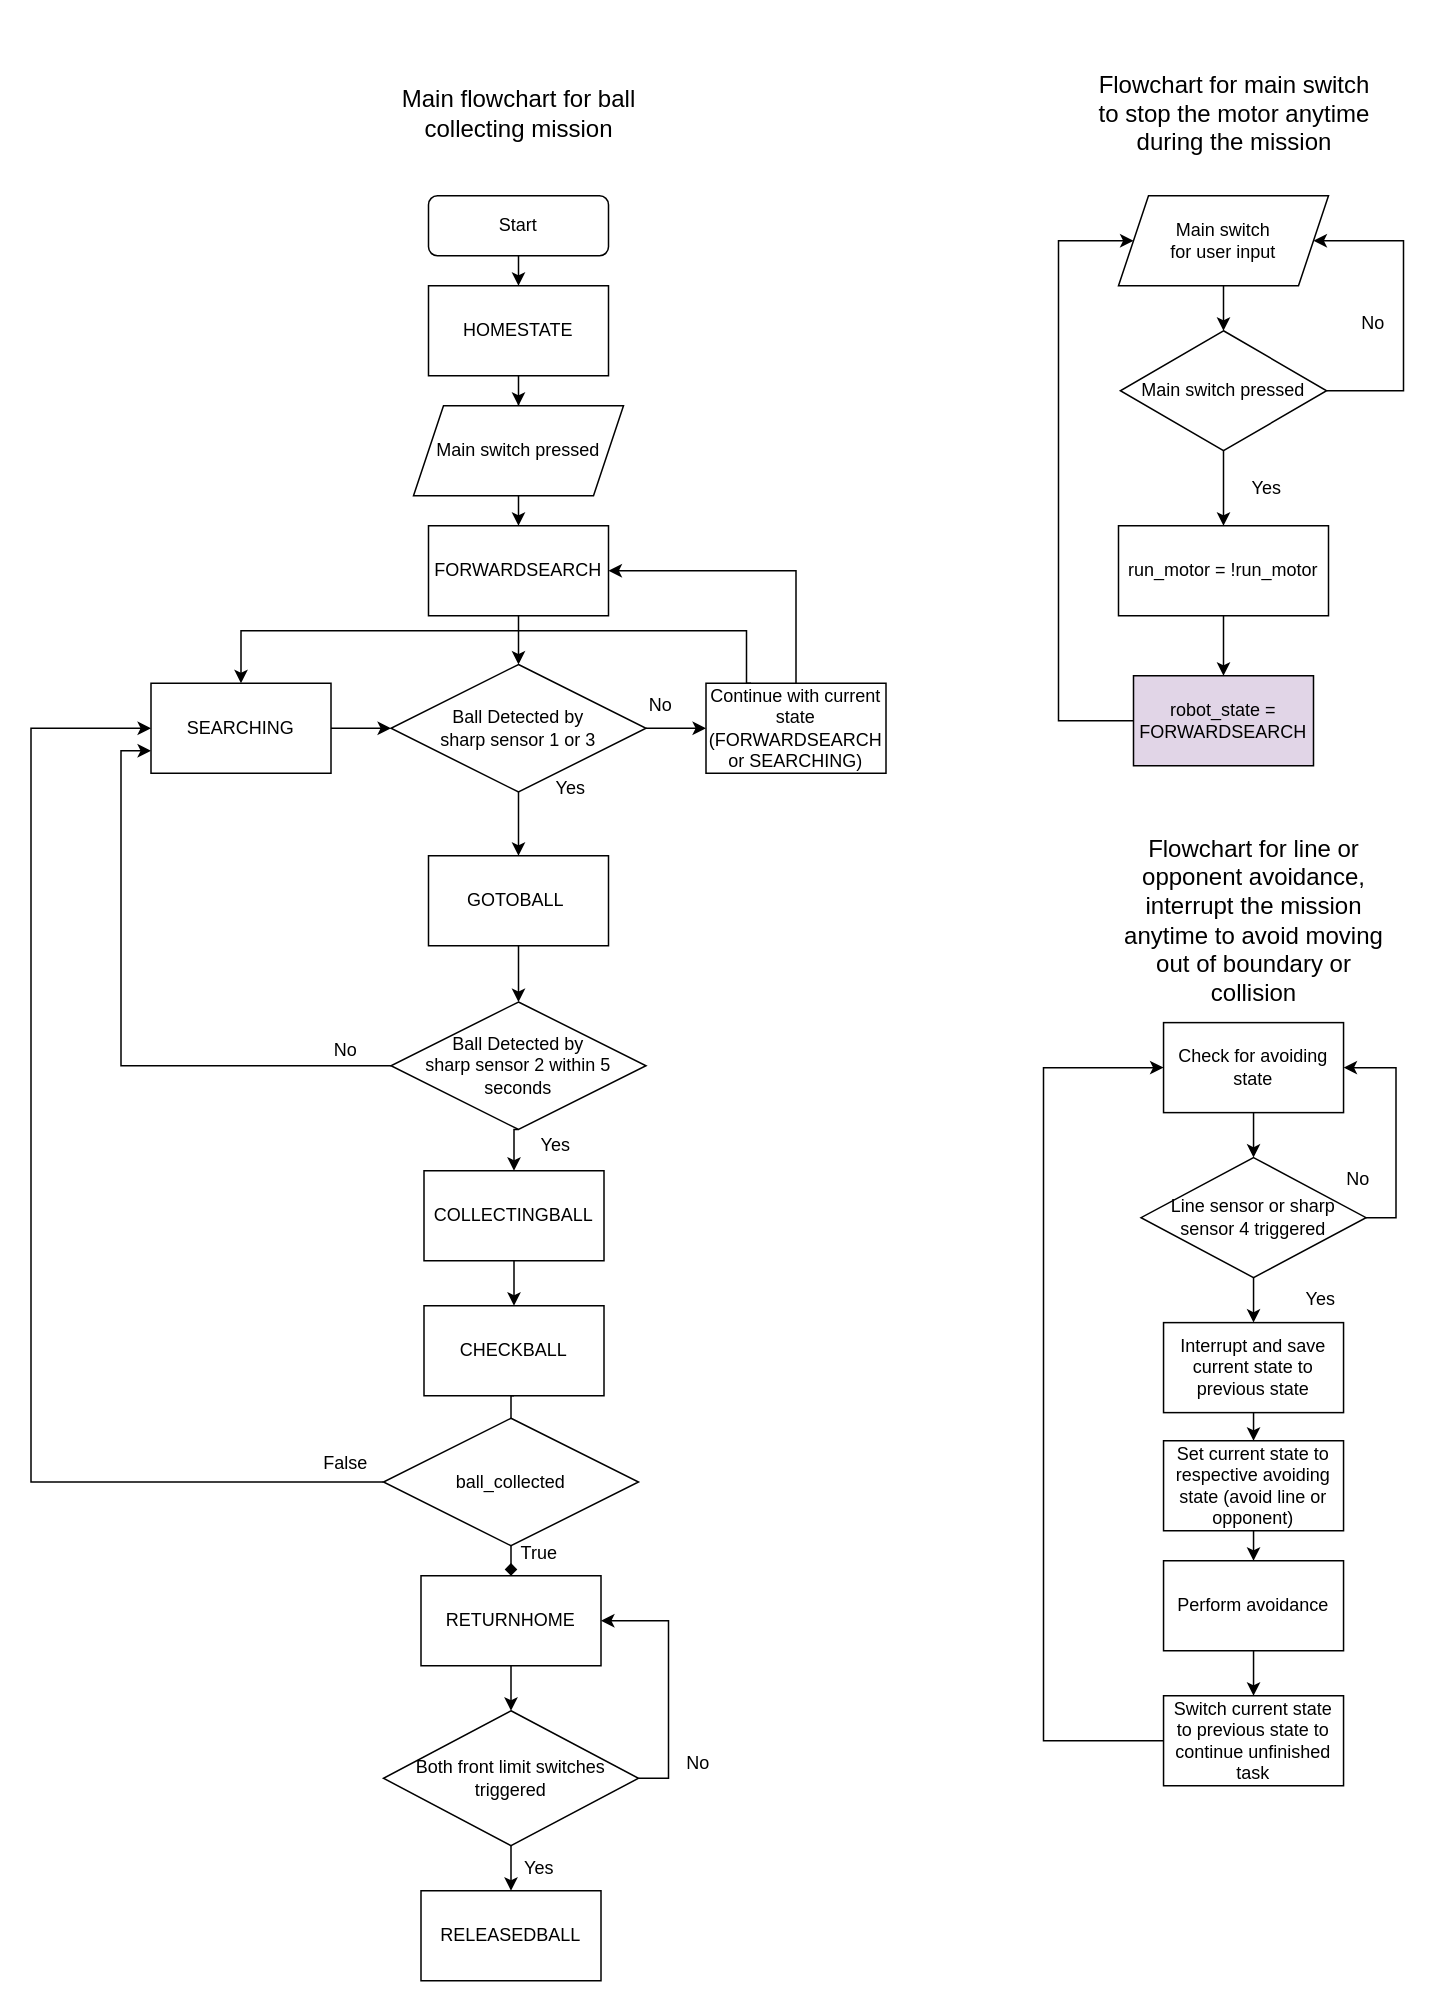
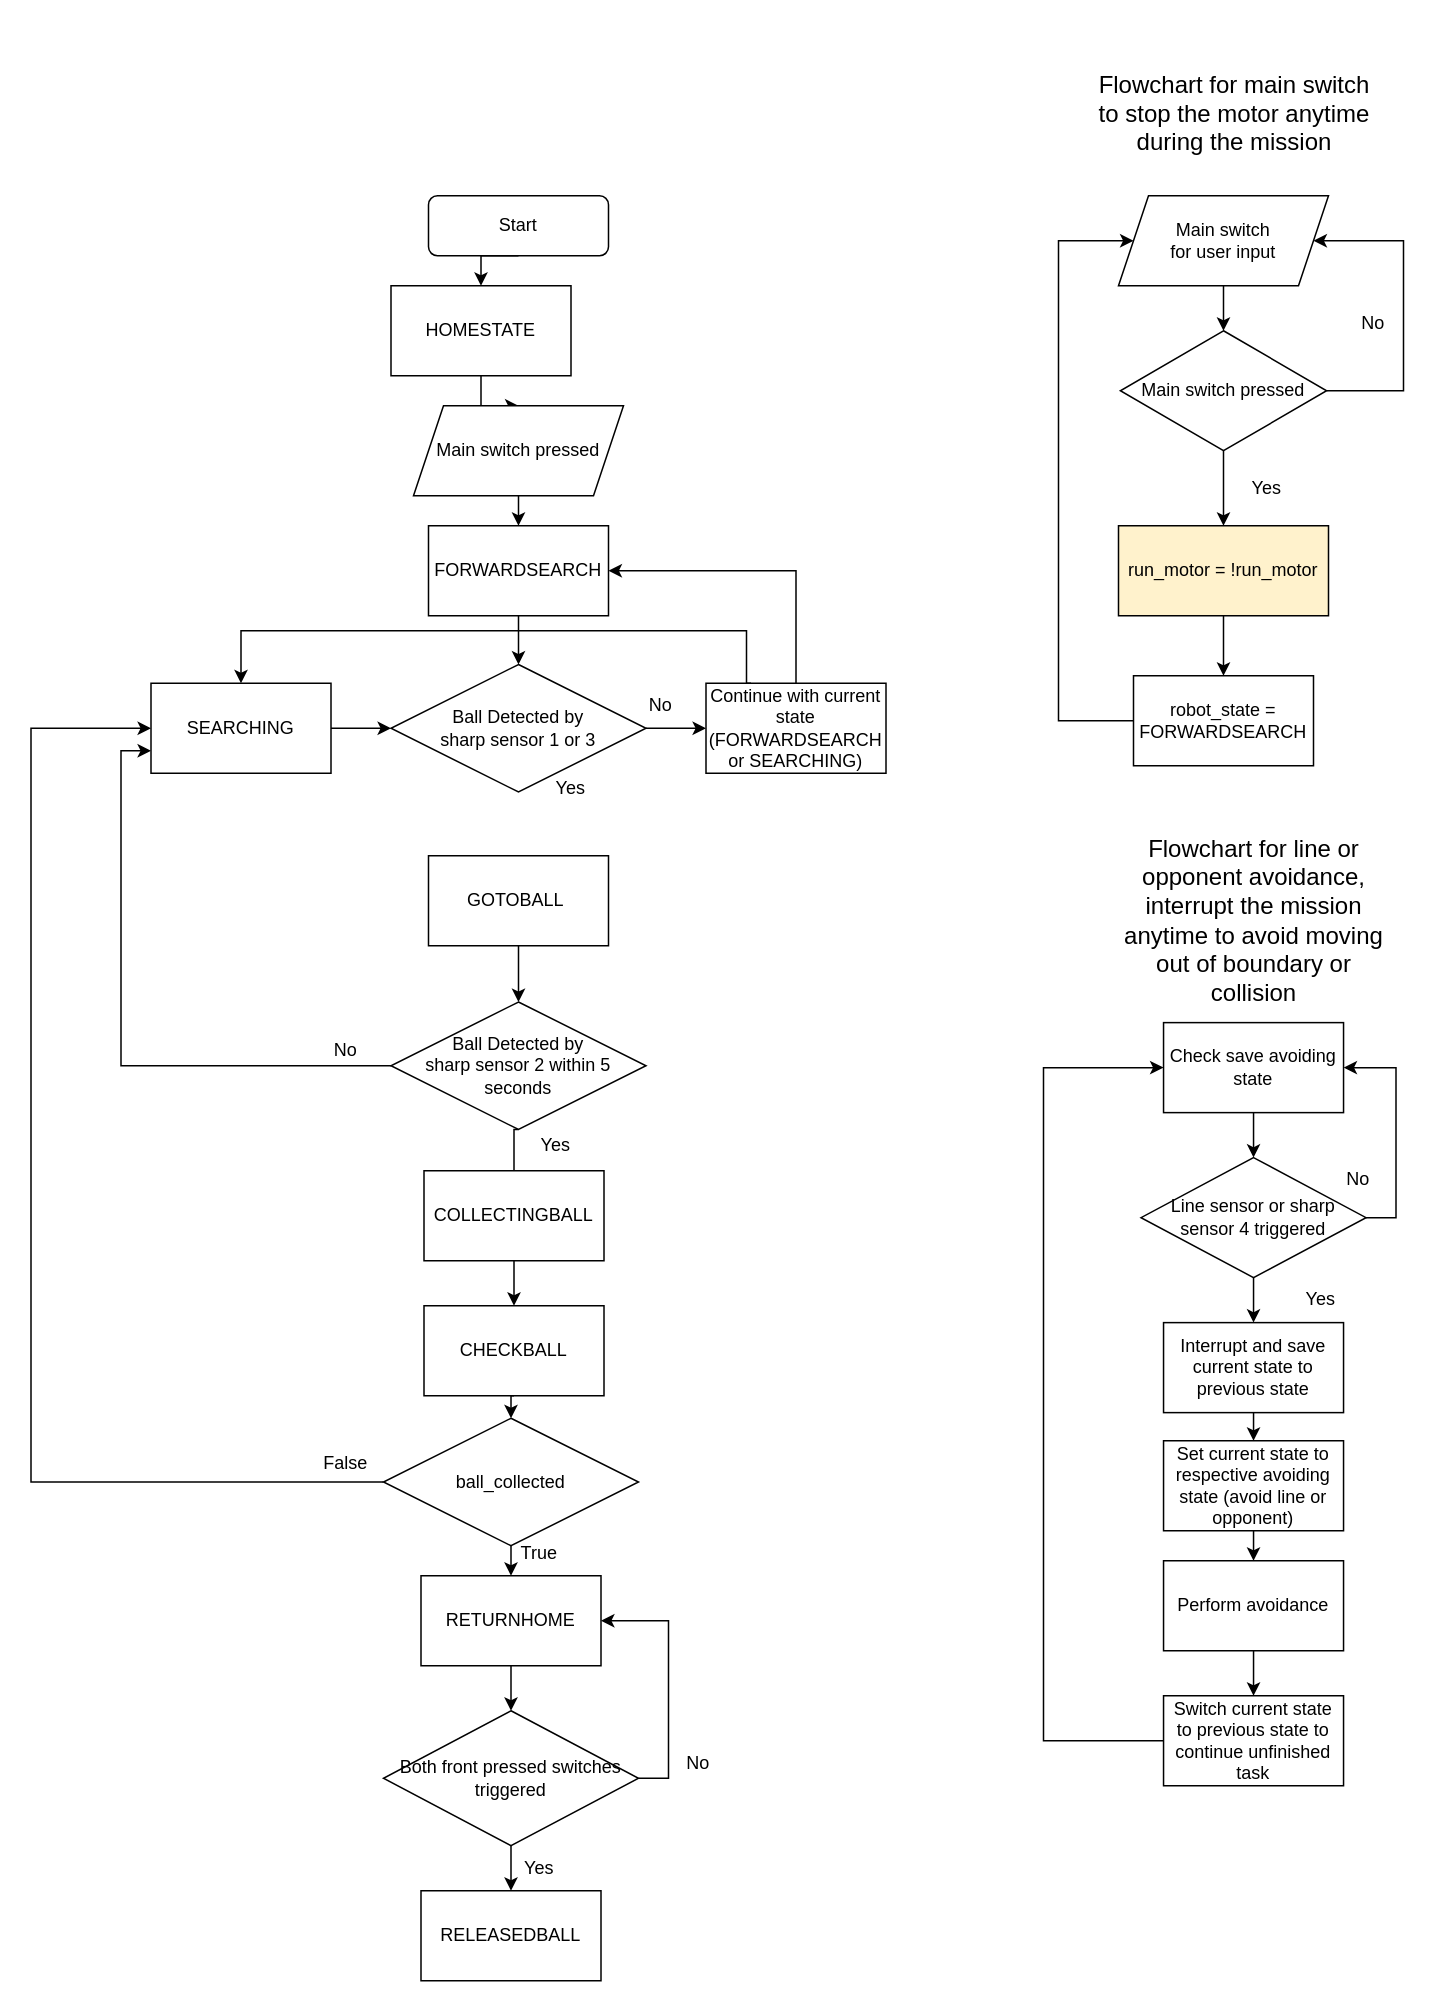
node "Main flowchart for ball collecting mission": removed
node "HOMESTATE": moved (518, 331) -> (481, 331)
node "run_motor = !run_motor": fillcolor #ffffff -> #fff2cc
node "robot_state = FORWARDSEARCH": fillcolor #e1d5e7 -> #ffffff
edge "Ball Detected by sharp sensor 1 or 3" -> "GOTOBALL": removed
node "Check for avoiding state": label "Check for avoiding state" -> "Check save avoiding state"
edge "Ball Detected by sharp sensor 2 within 5 seconds" -> "COLLECTINGBALL": arrowhead classic -> none
edge "CHECKBALL" -- "ball_collected": arrowhead none -> classic
edge "ball_collected" -> "RETURNHOME": arrowhead diamond -> classic
node "Both front limit switches triggered": label "Both front limit switches triggered" -> "Both front pressed switches triggered"
